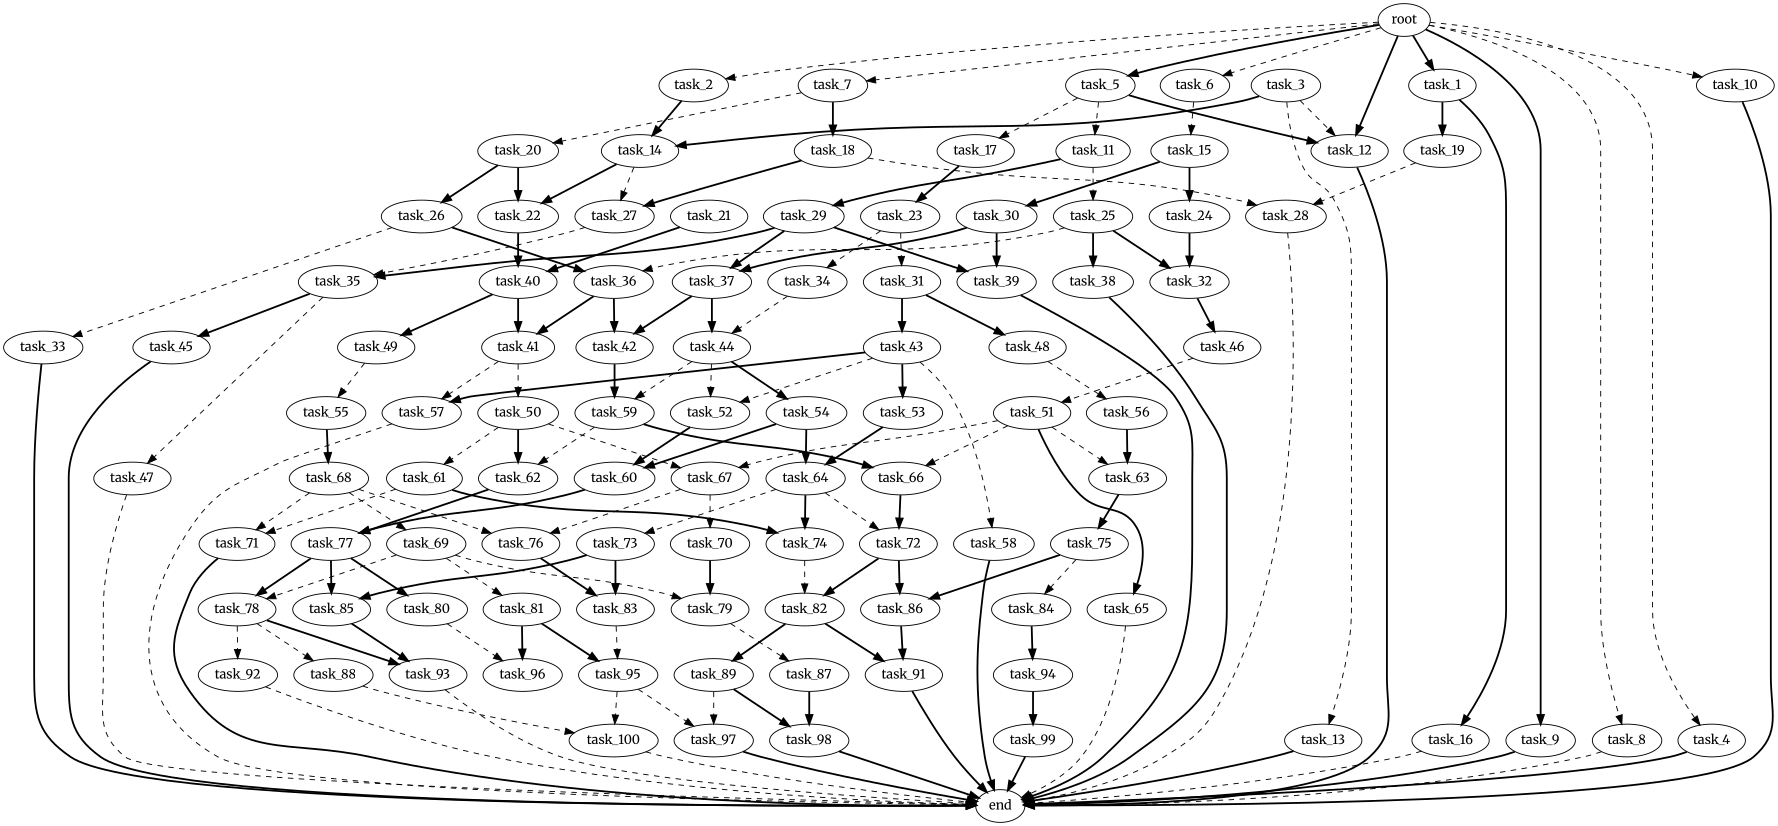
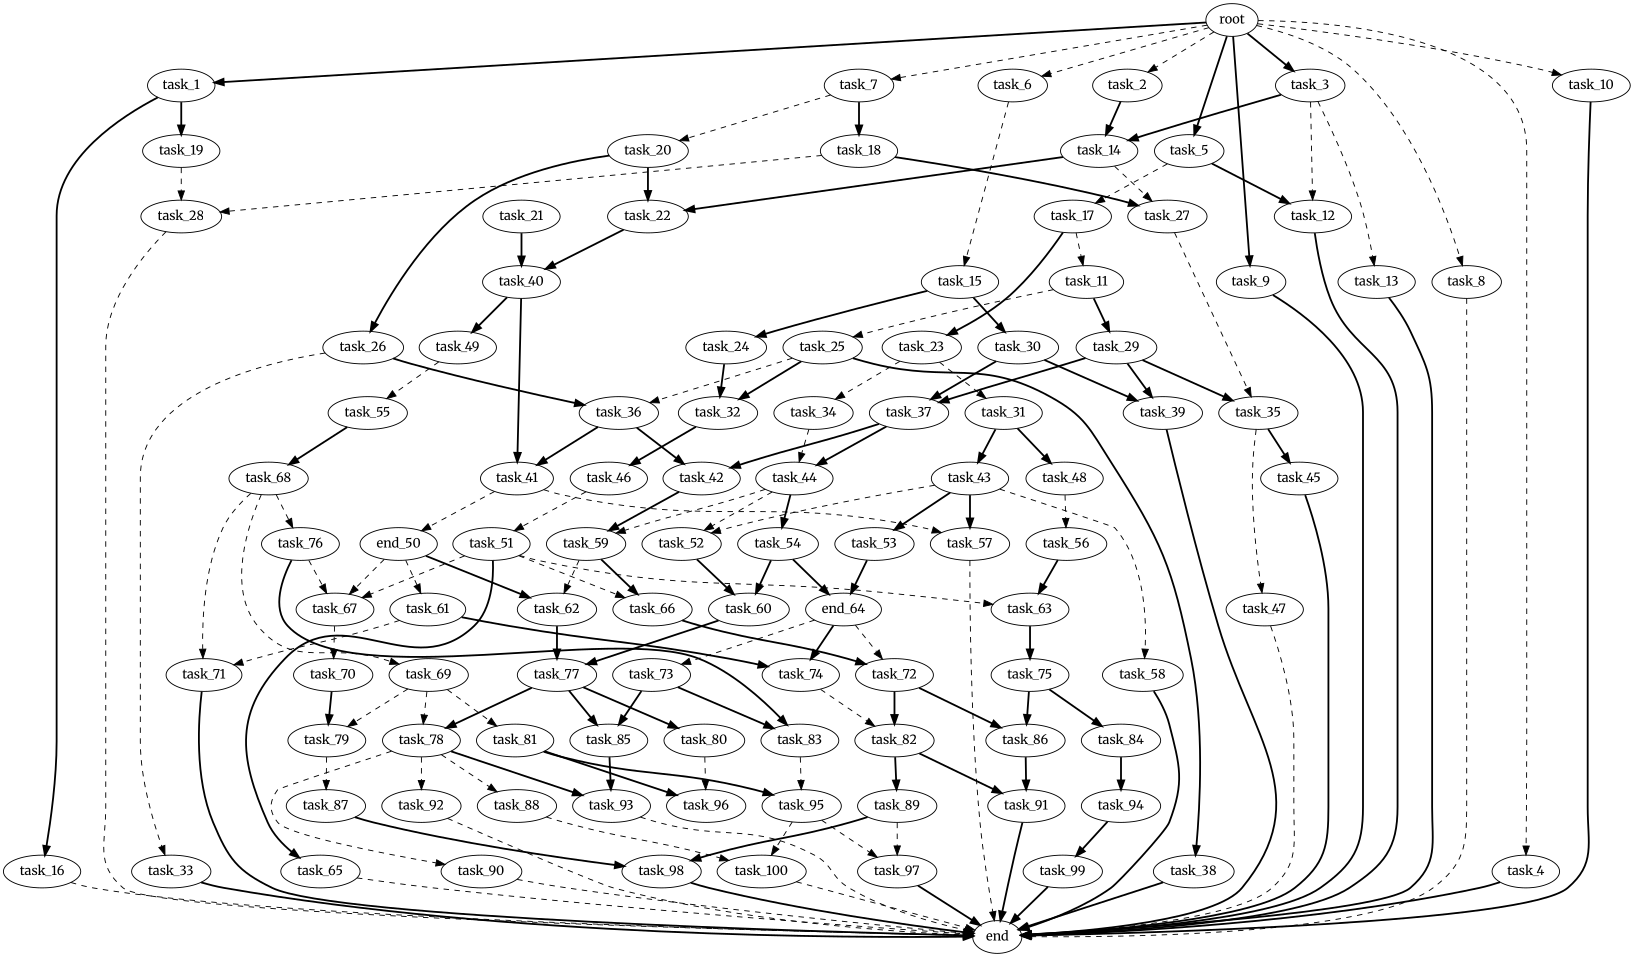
edge "root" -> "task_12": now "root" -> "task_3"
edge "task_5" -> "task_11": now "task_17" -> "task_11"
node "task_50": label "task_50" -> "end_50"
node "task_64": label "task_64" -> "end_64"
edge "task_67" -> "task_76": reversed
edge "task_75" -> "task_84": style dashed -> bold
node "task_90": added
